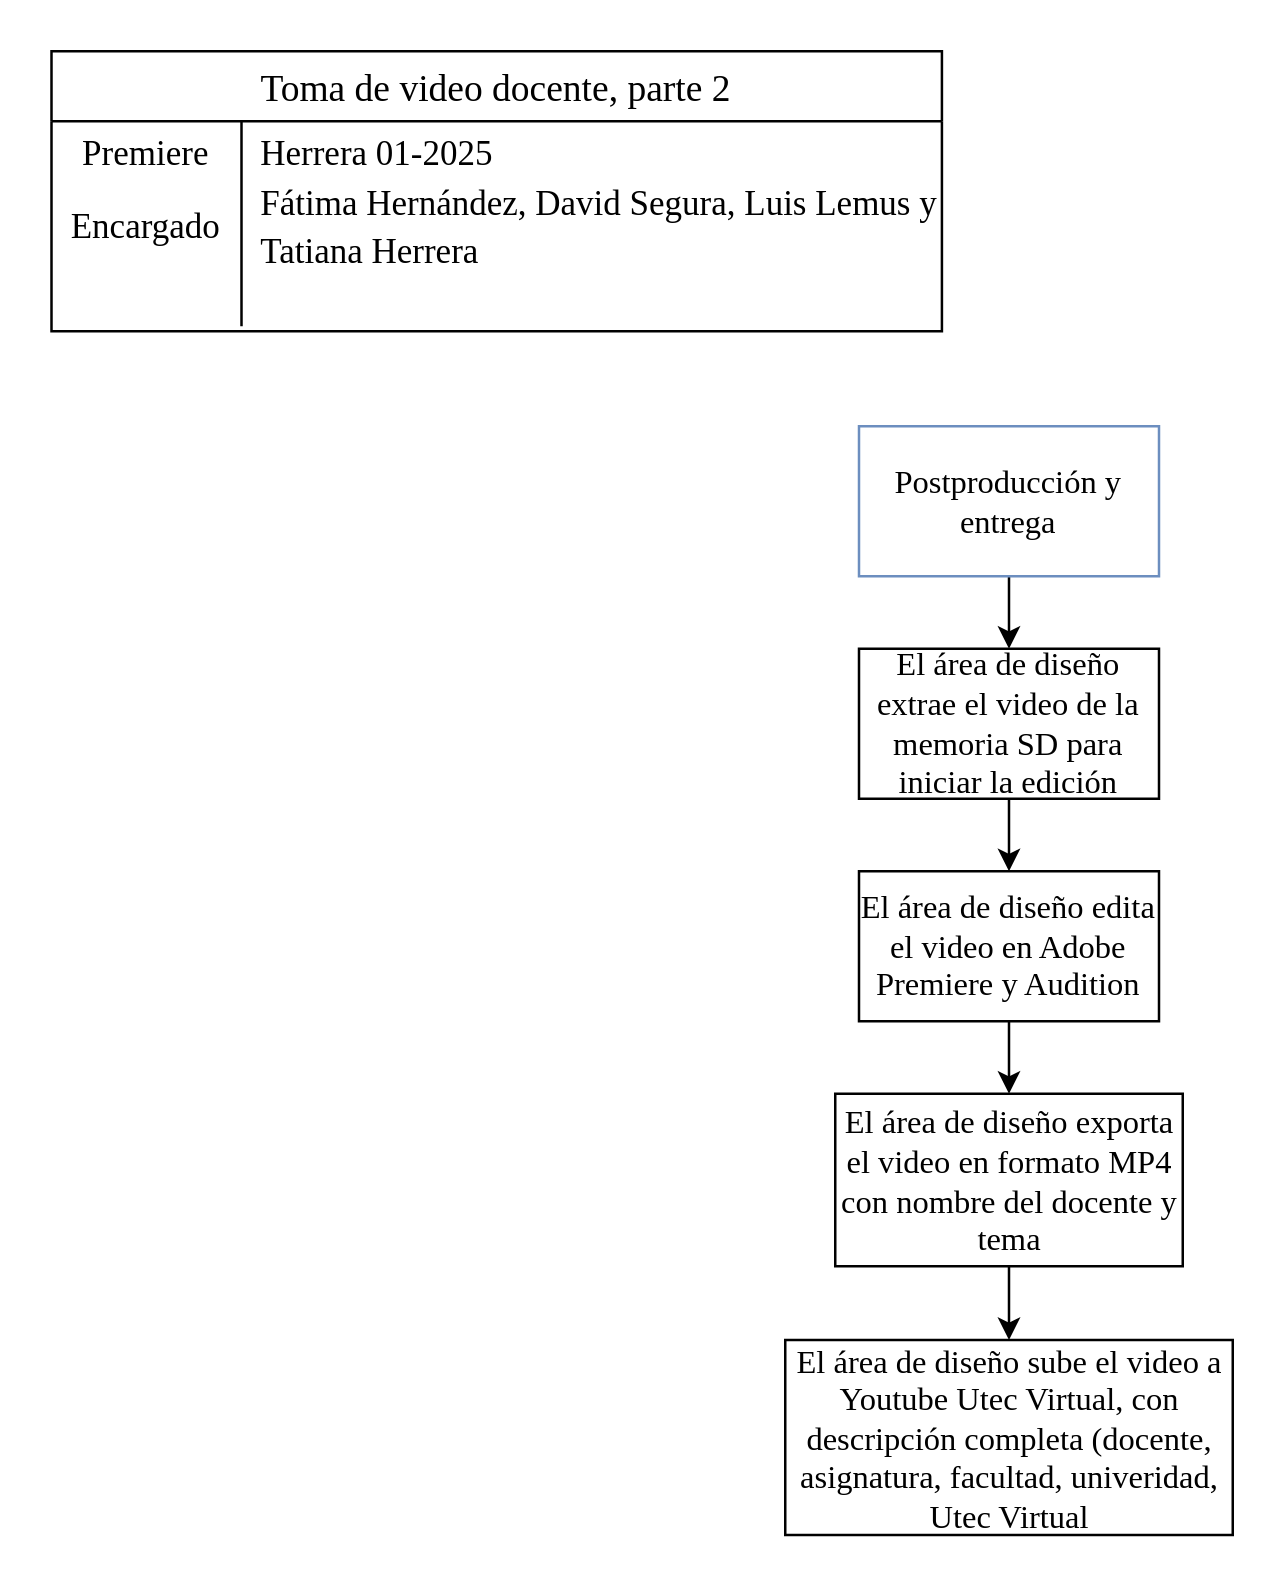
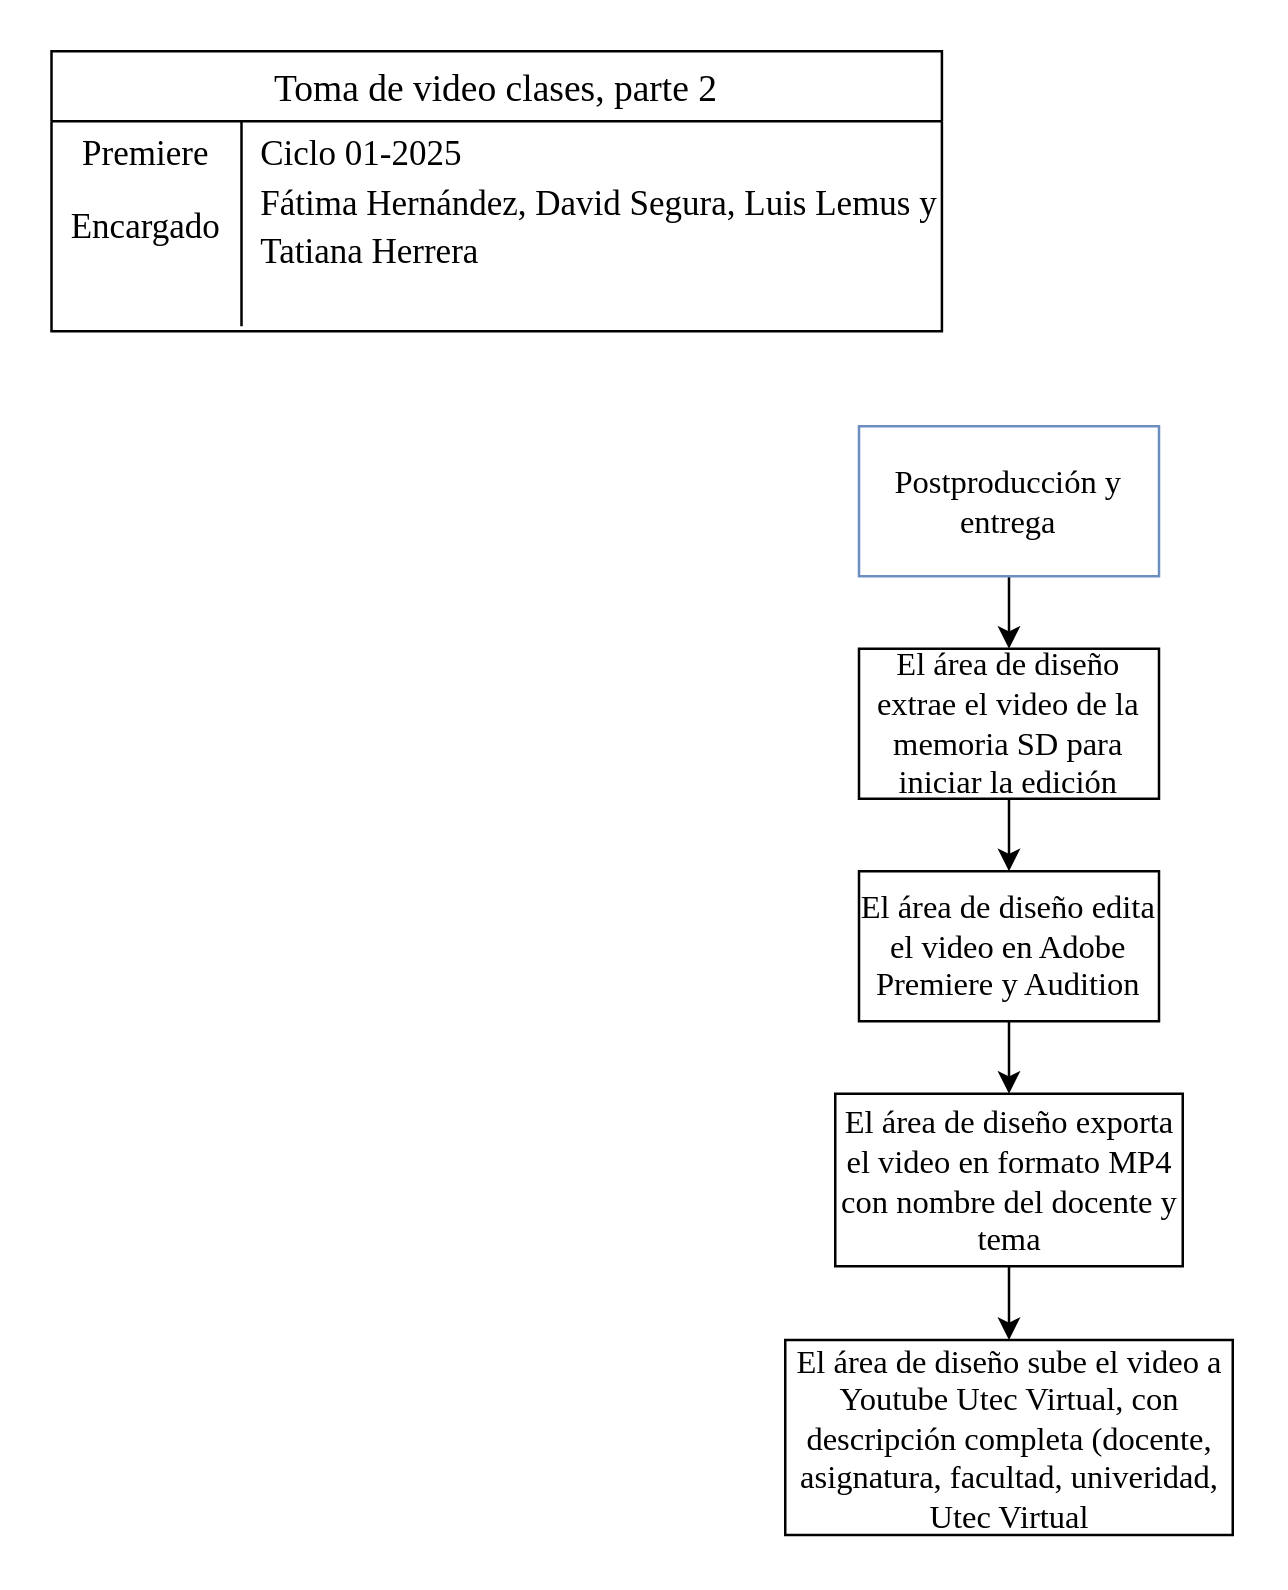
node "Toma de video docente, parte 2": label "Toma de video docente, parte 2" -> "Toma de video clases, parte 2"
node "Herrera 01-2025": label "Herrera 01-2025" -> "Ciclo 01-2025"
